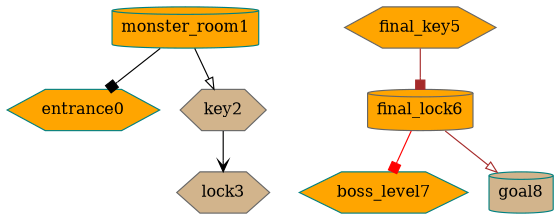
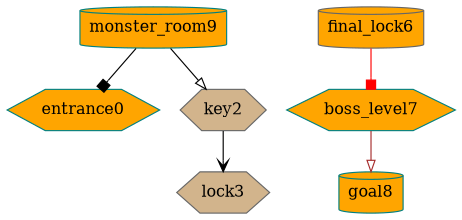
node "monster_room1": label "monster_room1" -> "monster_room9"
node "final_key5": removed
edge "final_lock6" -> "goal8": now "boss_level7" -> "goal8"
node "goal8": fillcolor tan -> orange
